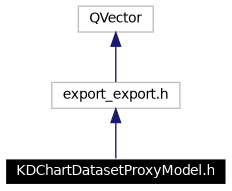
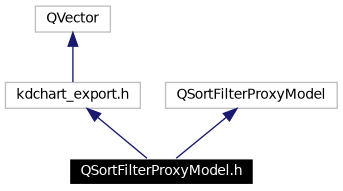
node "export_export.h": label "export_export.h" -> "kdchart_export.h"
node "QSortFilterProxyModel": added
node "KDChartDatasetProxyModel.h": label "KDChartDatasetProxyModel.h" -> "QSortFilterProxyModel.h"
